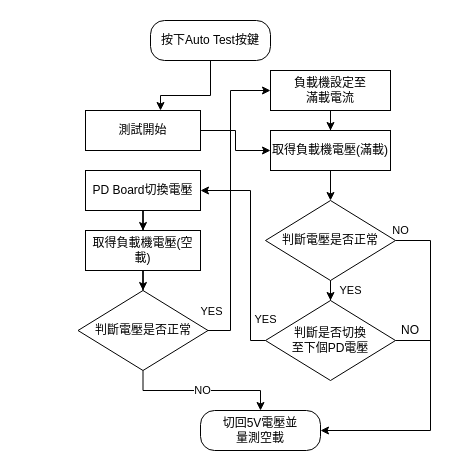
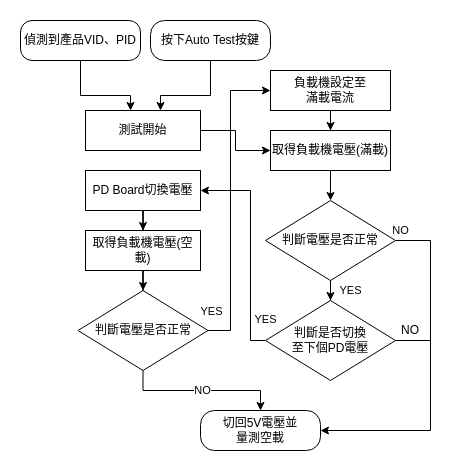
node "偵測到產品VID、PID": added
edge "偵測到產品VID、PID" -> "測試開始": added
